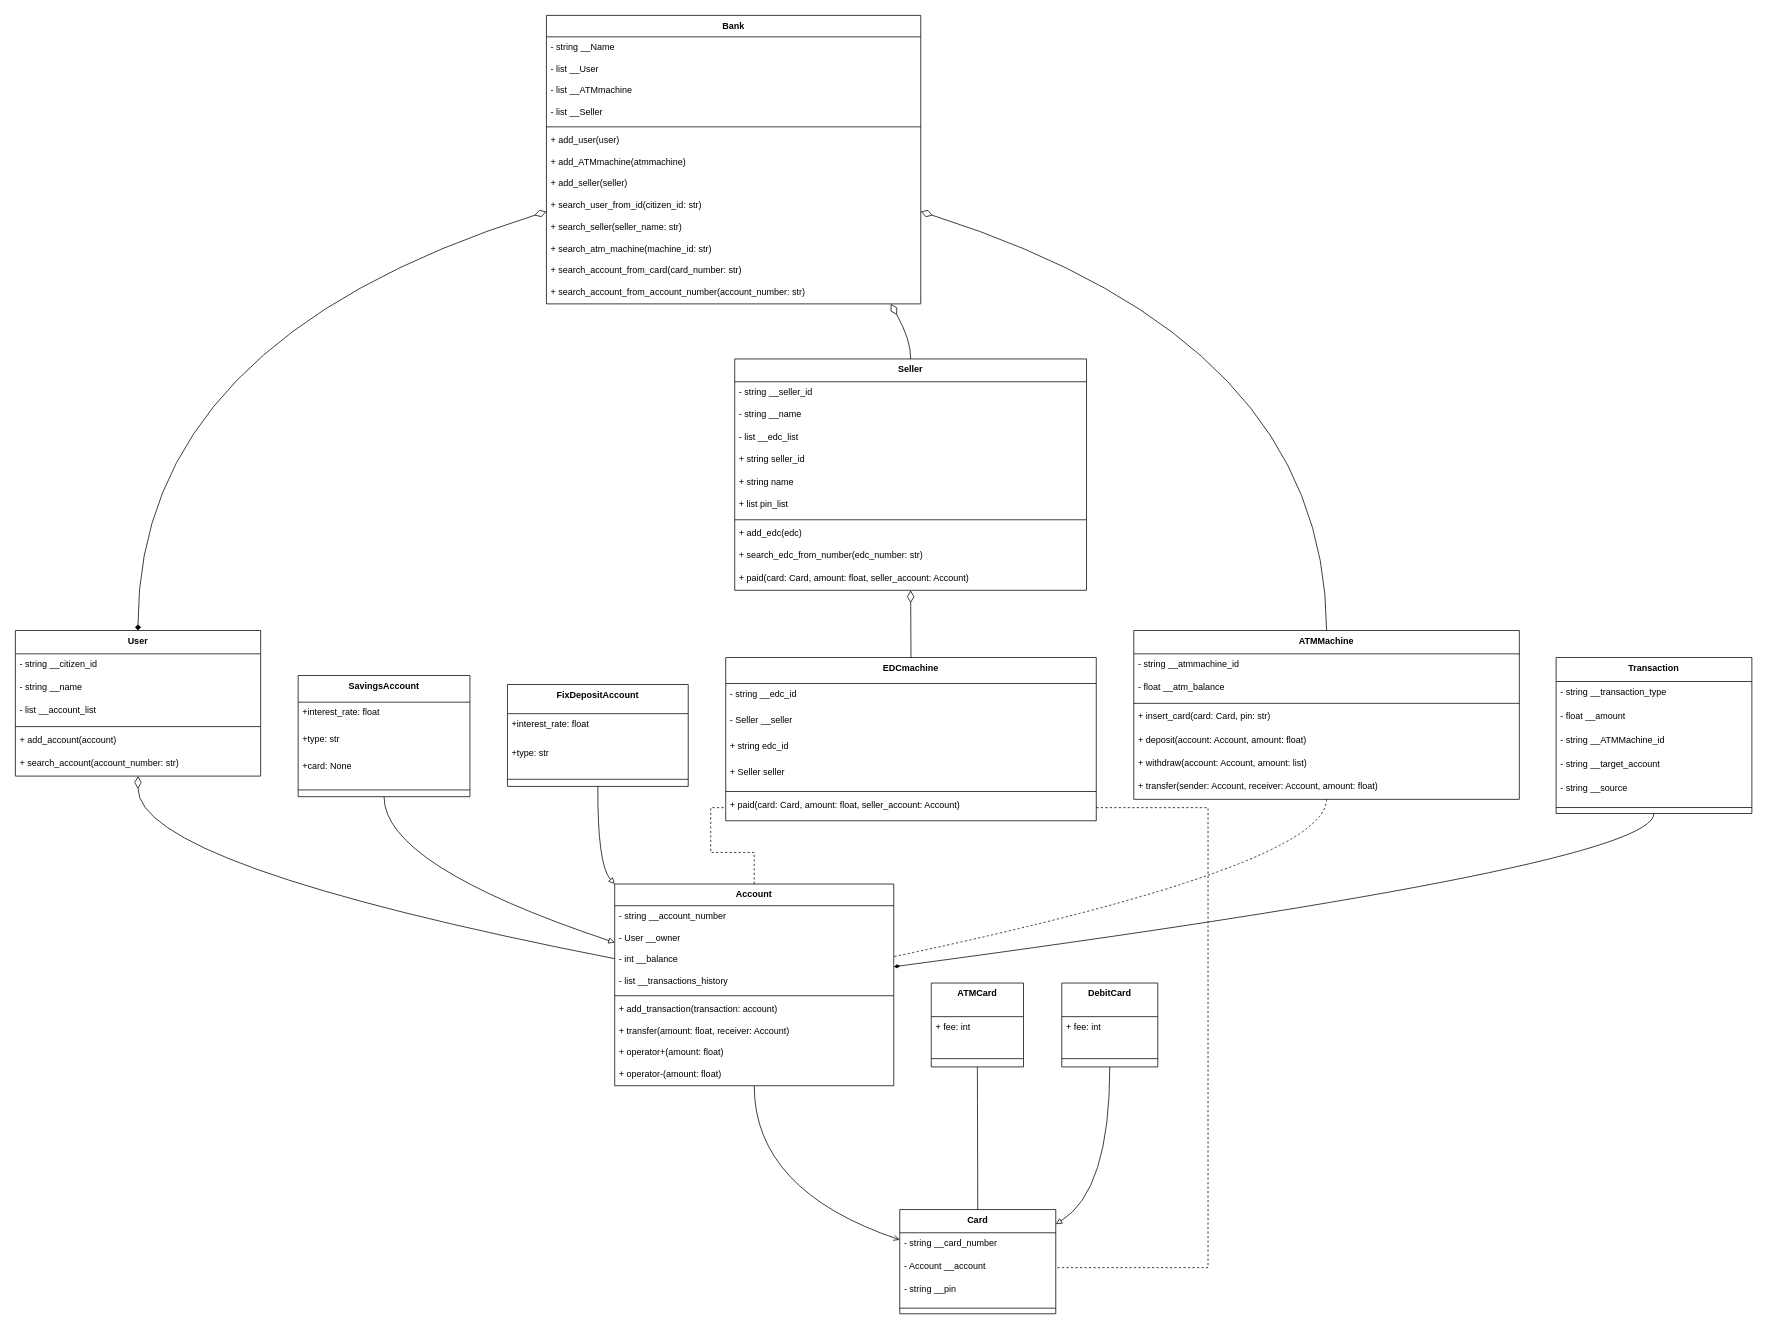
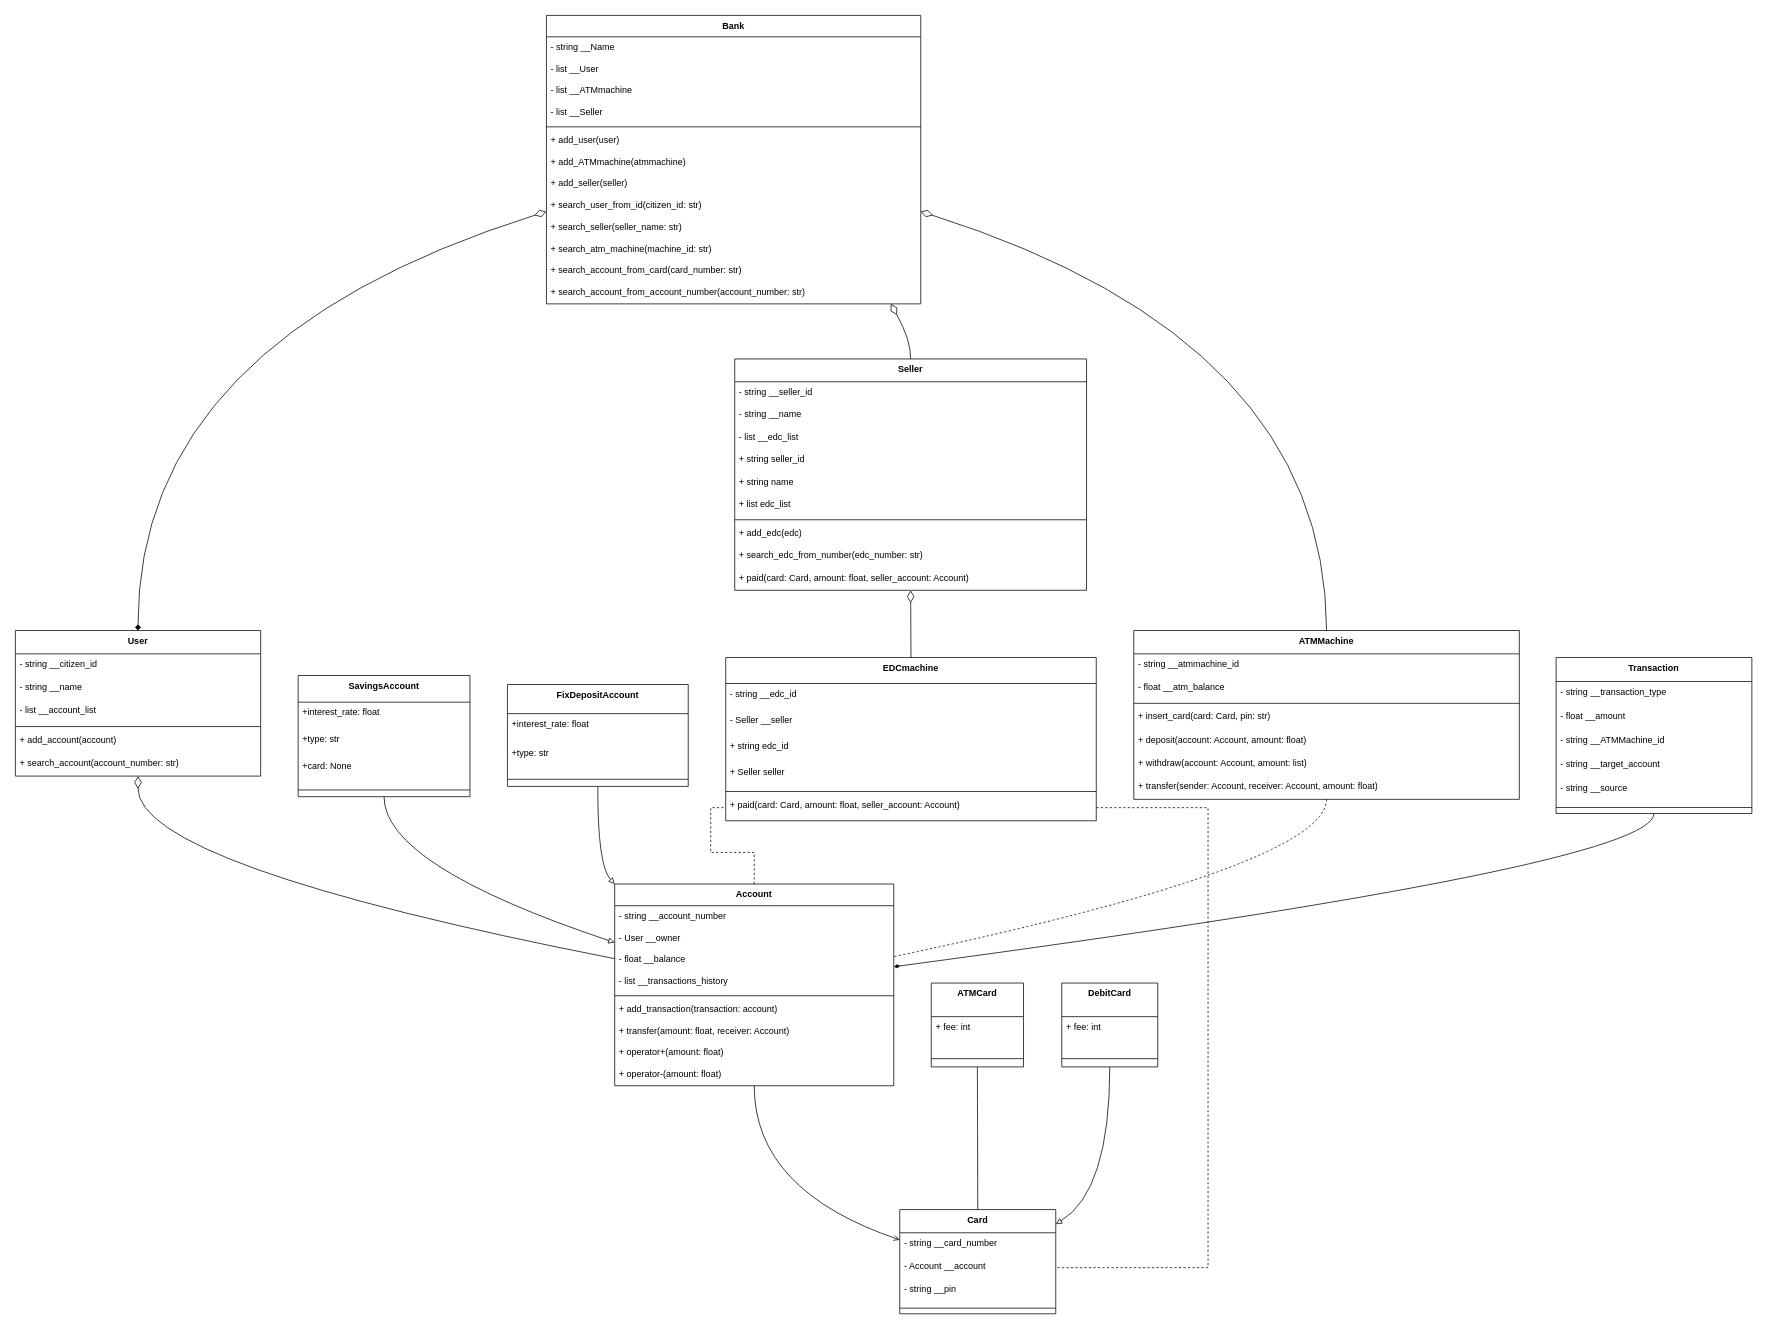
node "+ list pin_list": label "+ list pin_list" -> "+ list edc_list"
node "- int __balance": label "- int __balance" -> "- float __balance"
